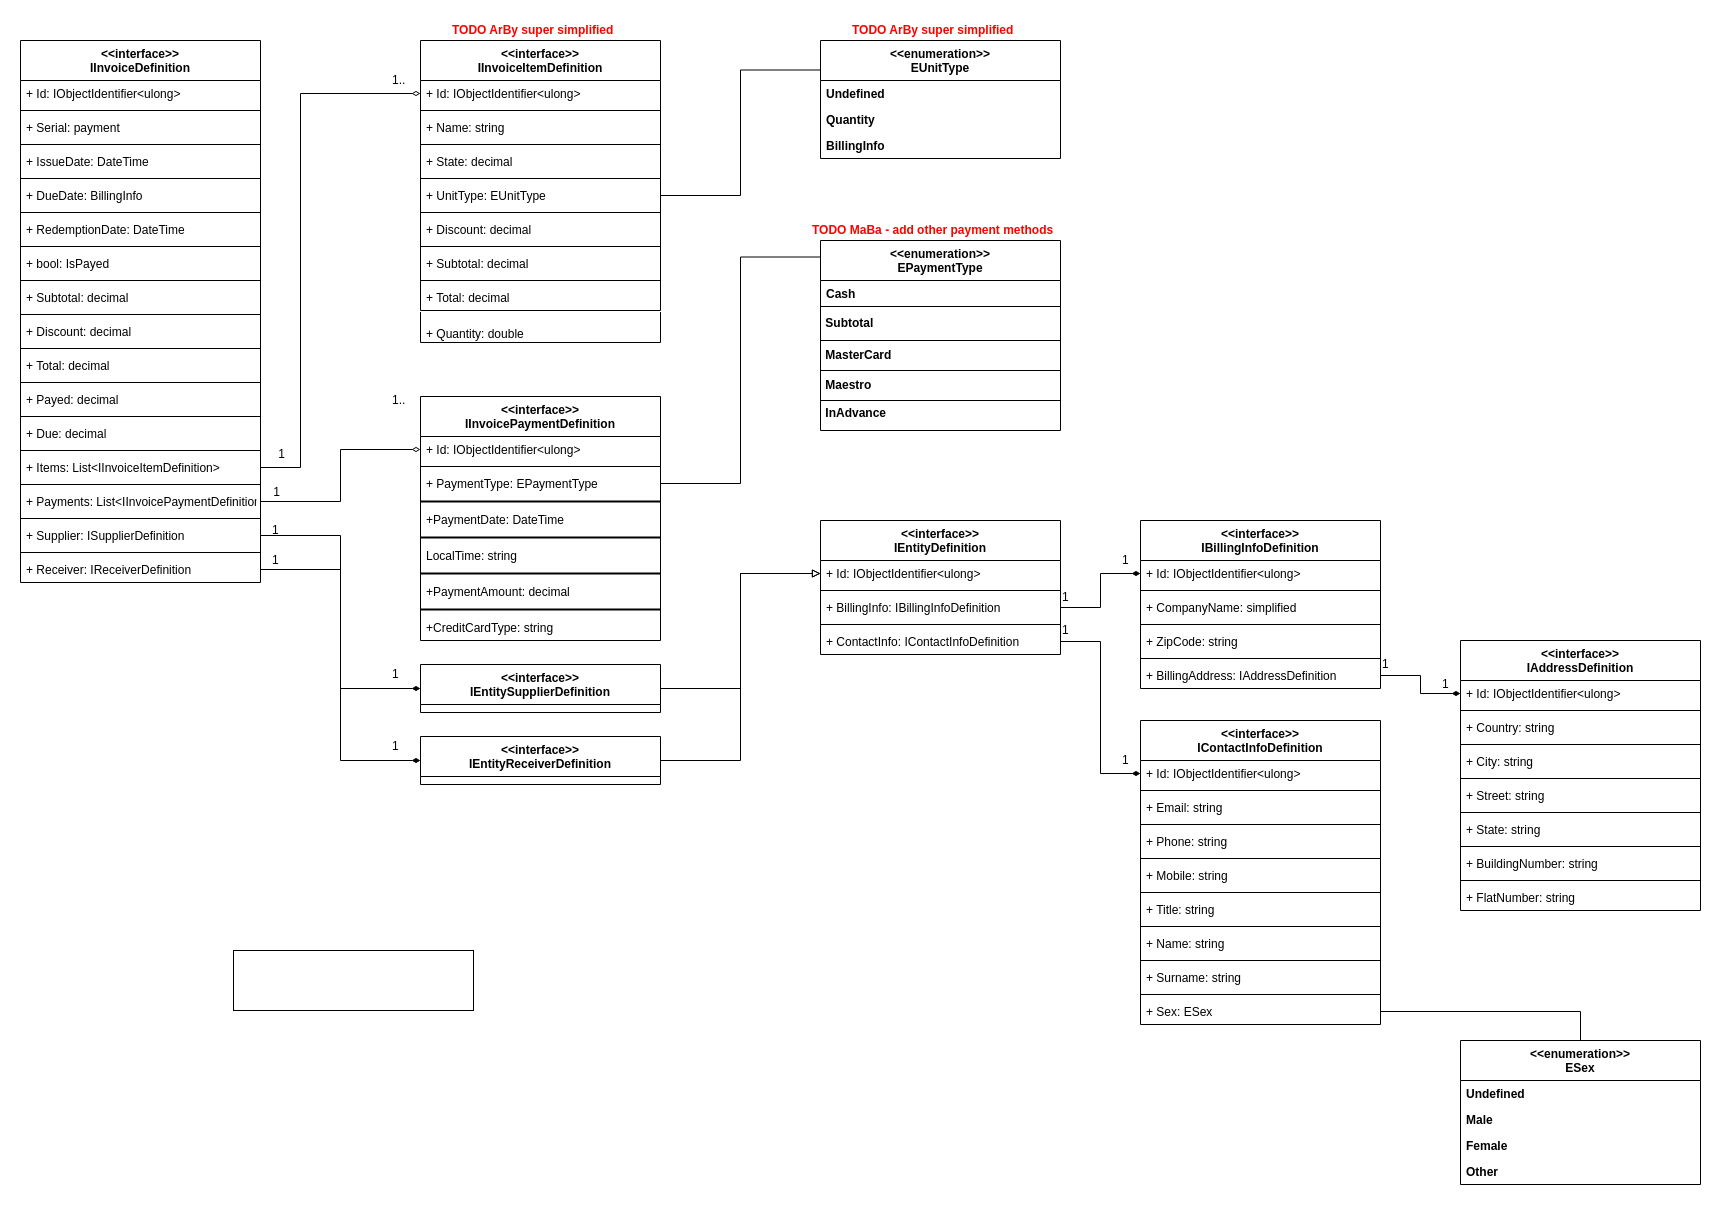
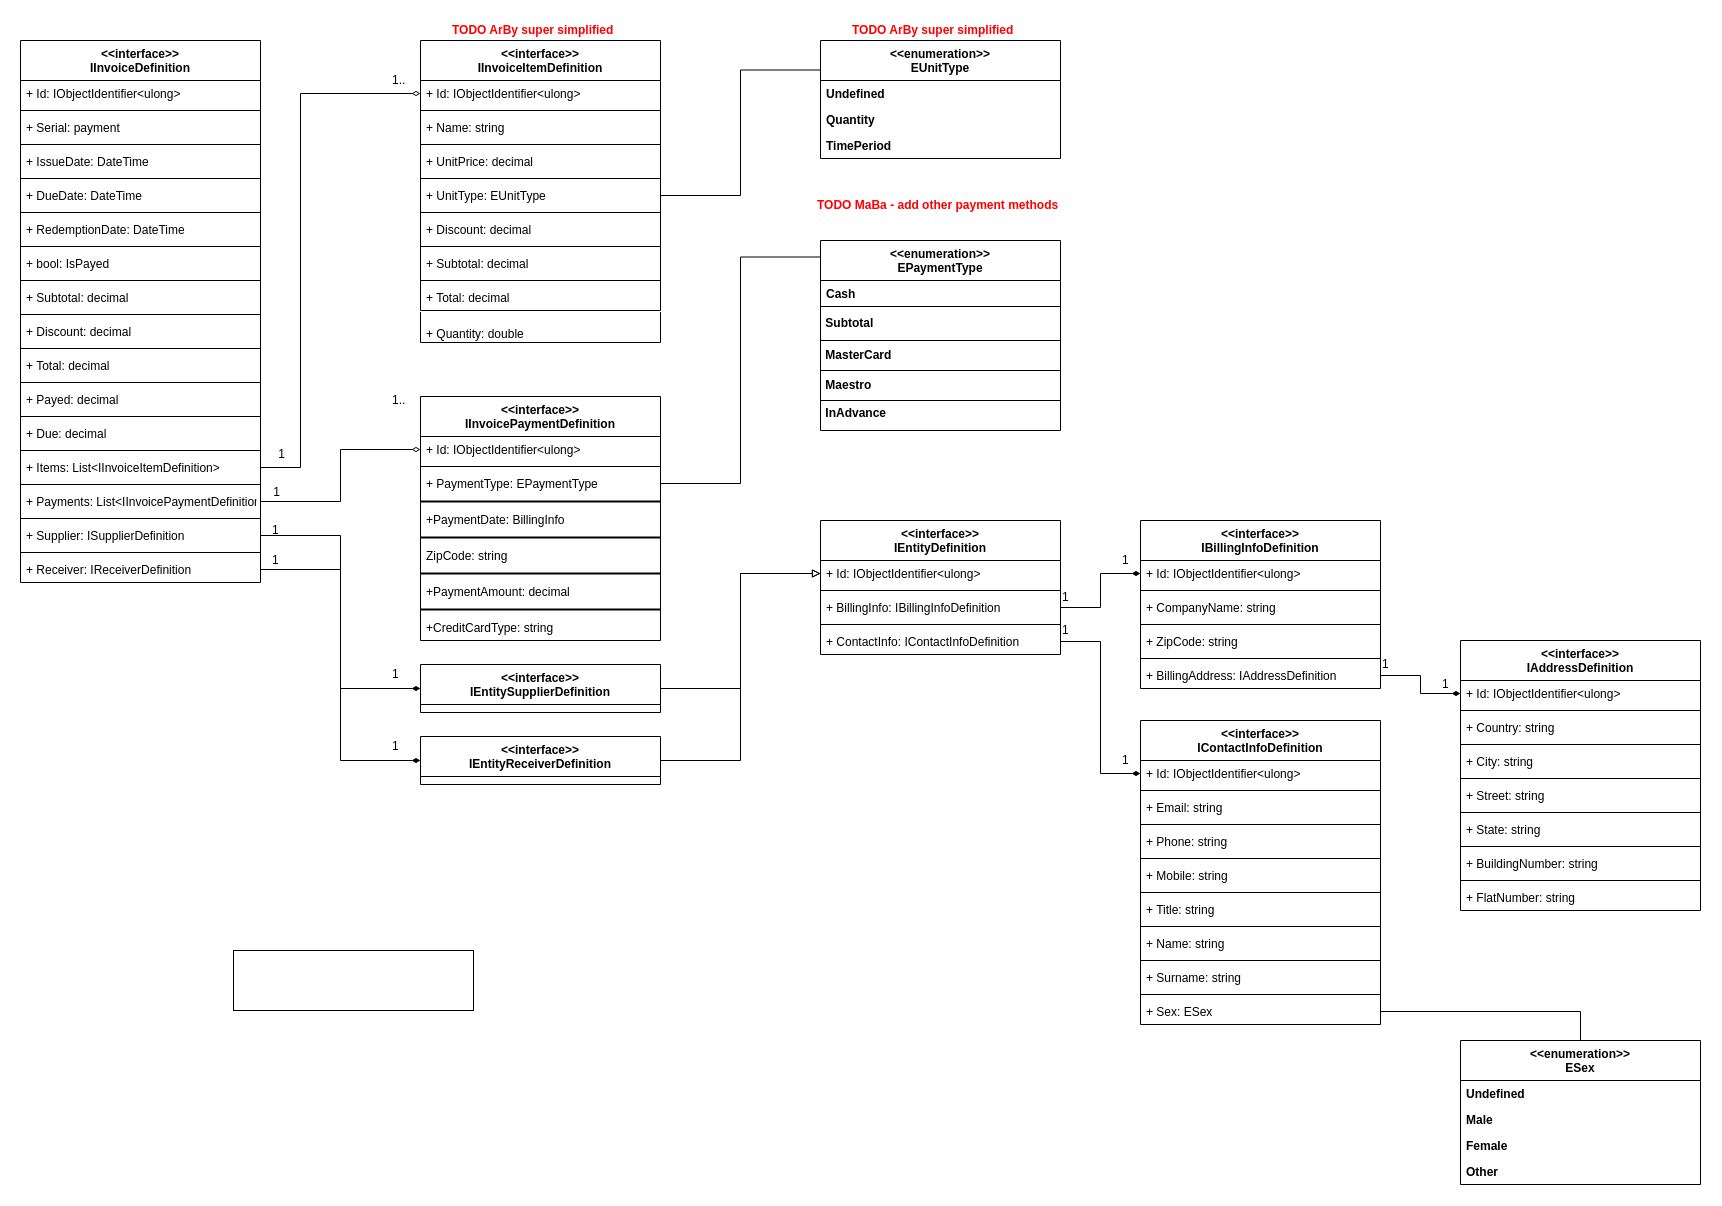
node "BillingInfo": label "BillingInfo" -> "TimePeriod"
node "+ State: decimal": label "+ State: decimal" -> "+ UnitPrice: decimal"
node "+ DueDate: BillingInfo": label "+ DueDate: BillingInfo" -> "+ DueDate: DateTime"
node "TODO MaBa - add other payment methods": moved (941, 231) -> (946, 206)
node "+PaymentDate: DateTime": label "+PaymentDate: DateTime" -> "+PaymentDate: BillingInfo"
node "LocalTime: string": label "LocalTime: string" -> "ZipCode: string"
node "+ CompanyName: simplified": label "+ CompanyName: simplified" -> "+ CompanyName: string"
